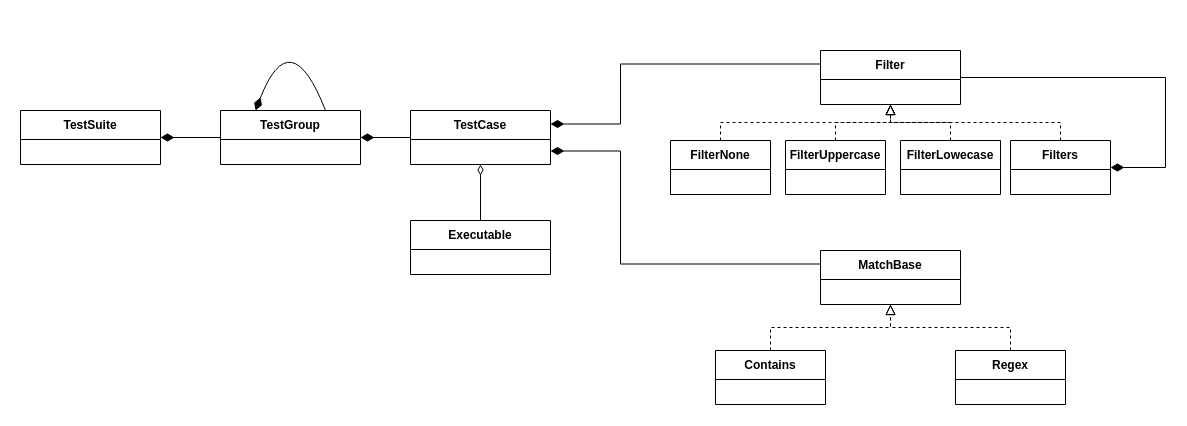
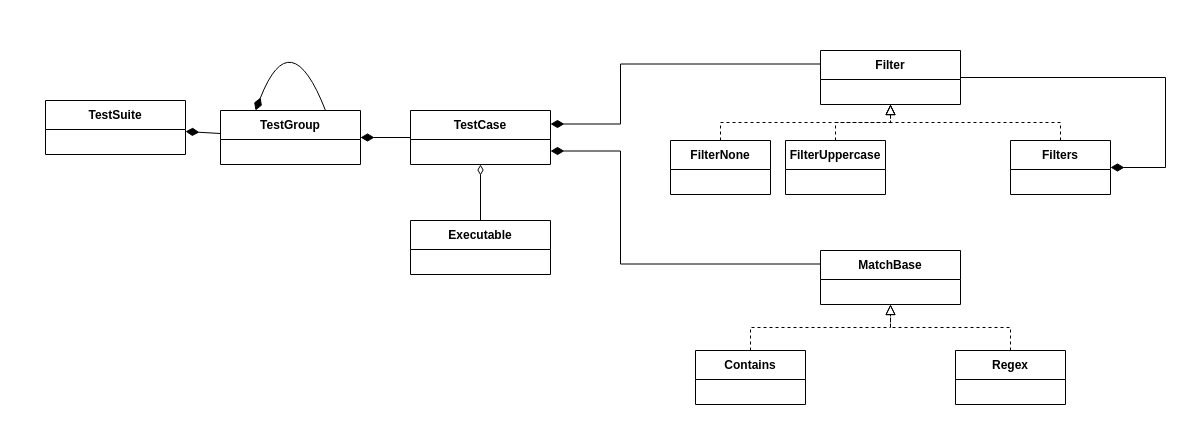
edge "FilterLowecase" -> "Filter": removed
node "TestSuite": moved (91, 138) -> (116, 128)
node "FilterLowecase": removed
node "Contains": moved (771, 378) -> (751, 378)
